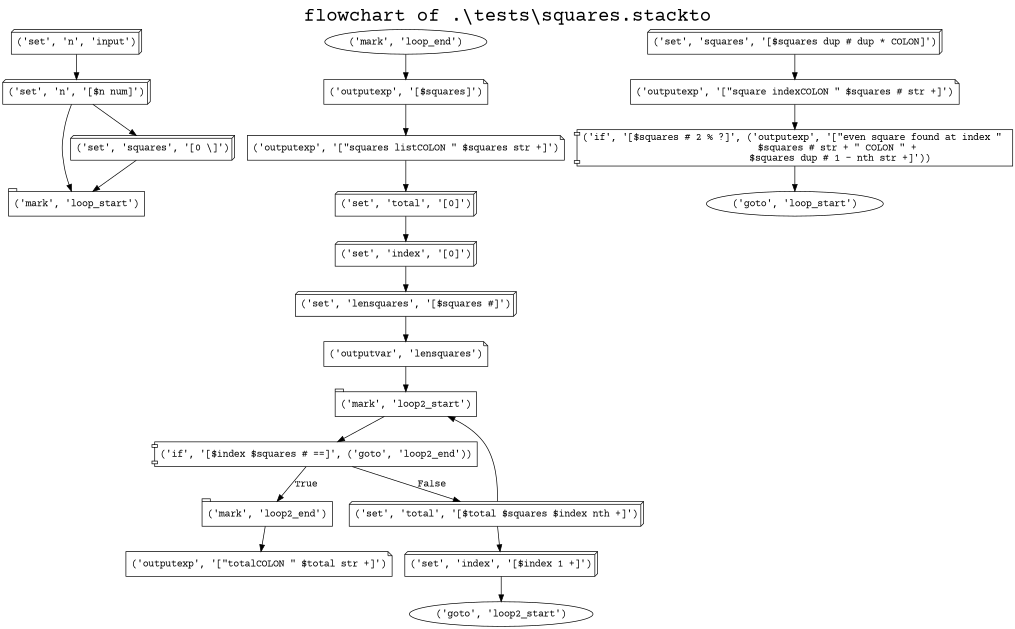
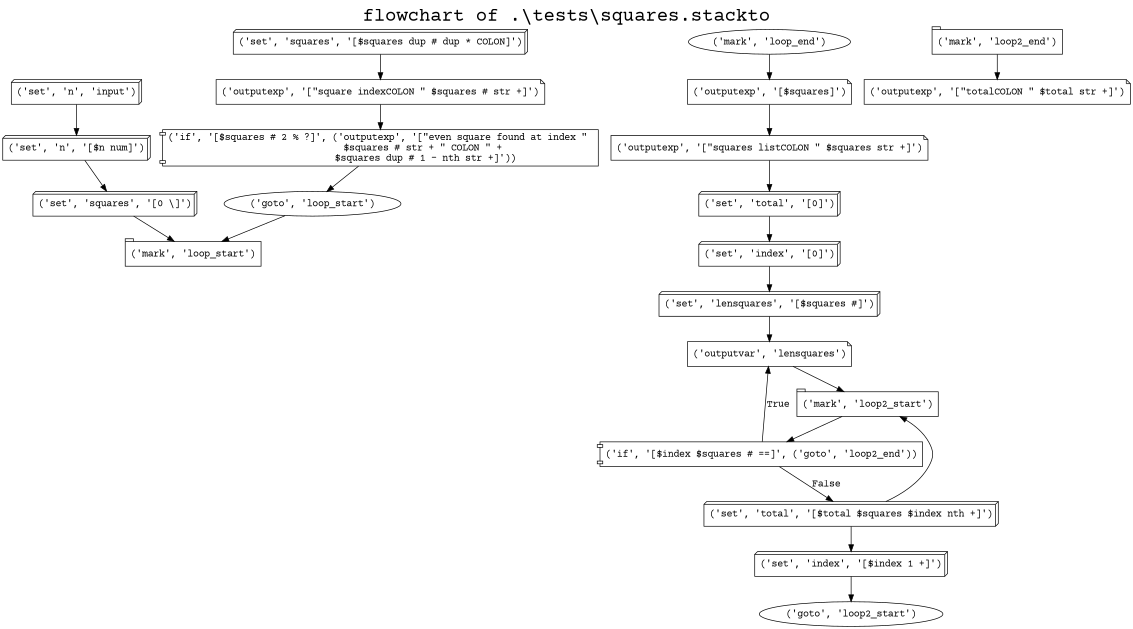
edge "('set', 'n', '[$n num]')" -> "('mark', 'loop_start')": now "('goto', 'loop_start')" -> "('mark', 'loop_start')"
edge "('if', '[$index $squares # ==]', ('goto', 'loop2_end'))" -> "('mark', 'loop2_end')": now "('if', '[$index $squares # ==]', ('goto', 'loop2_end'))" -> "('outputvar', 'lensquares')"
